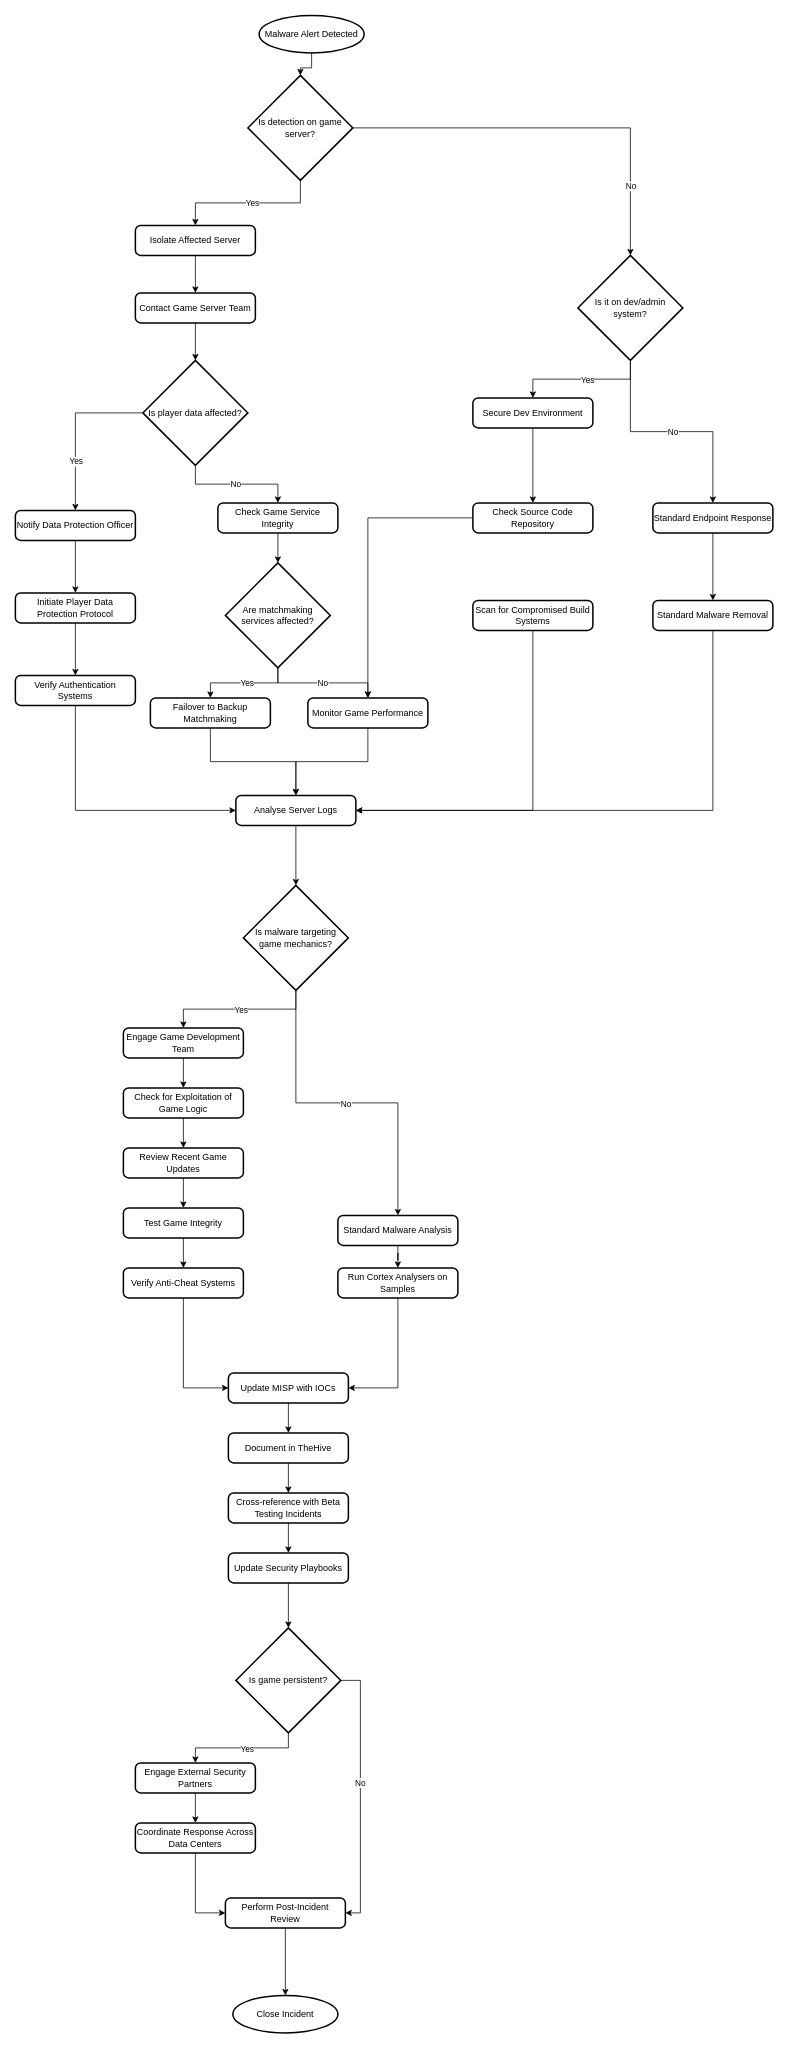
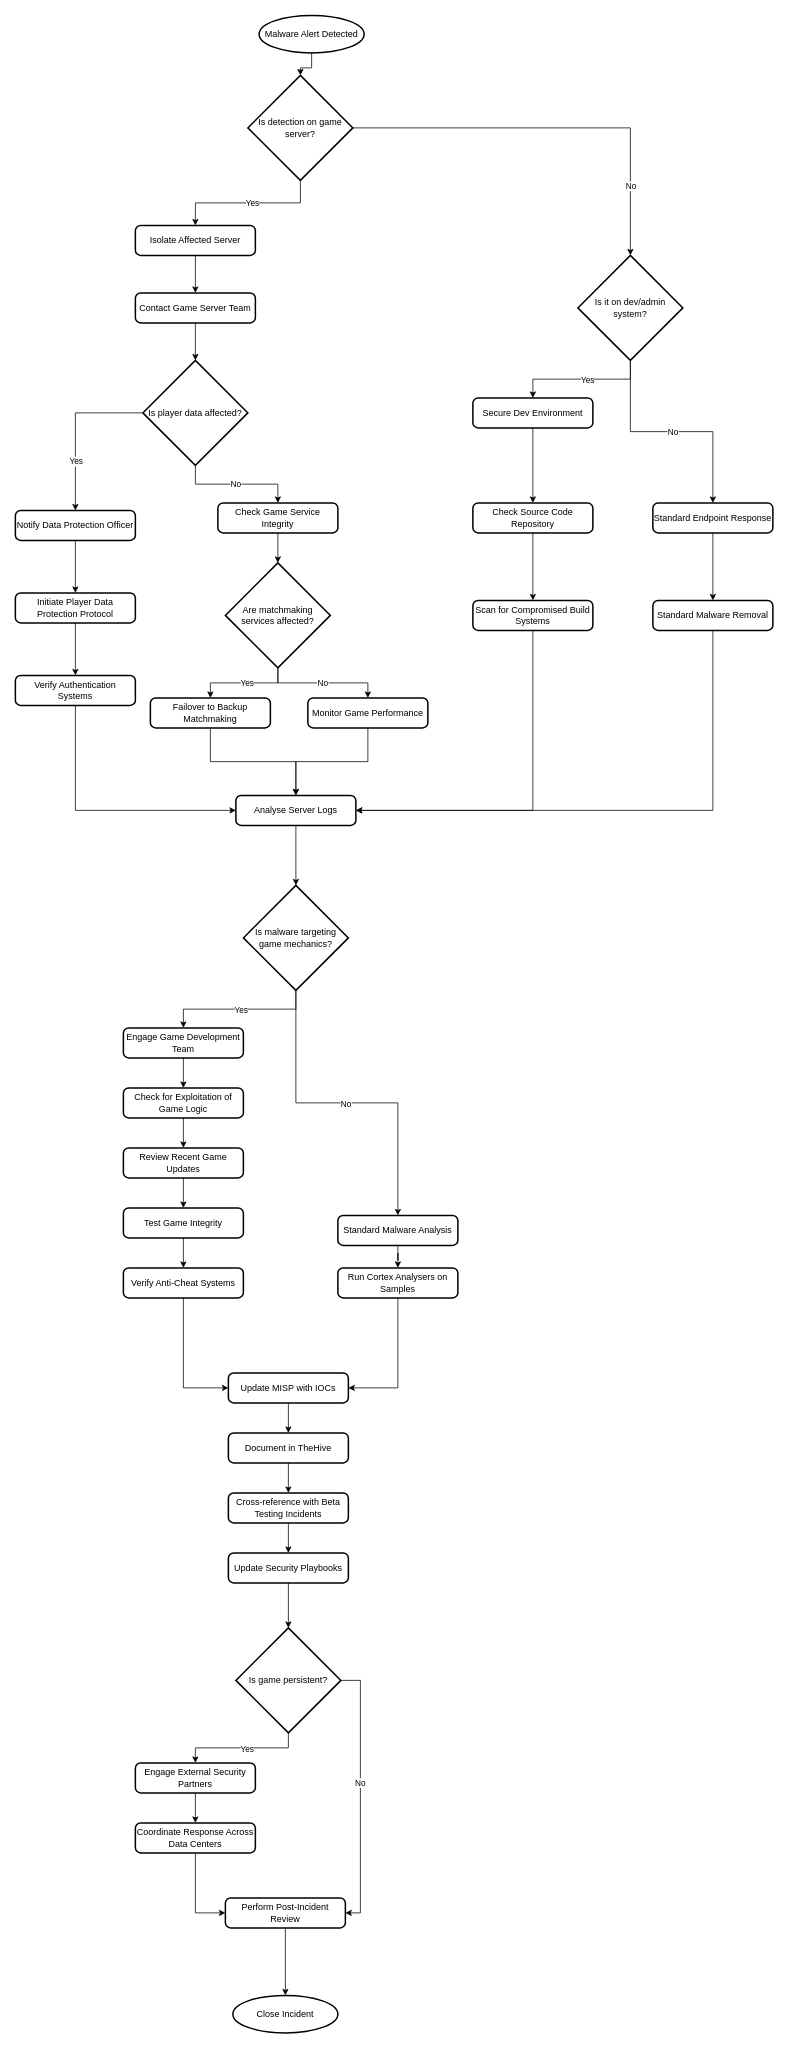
edge "Check Source Code Repository" -> "Monitor Game Performance": now "Check Source Code Repository" -> "Scan for Compromised Build Systems"
